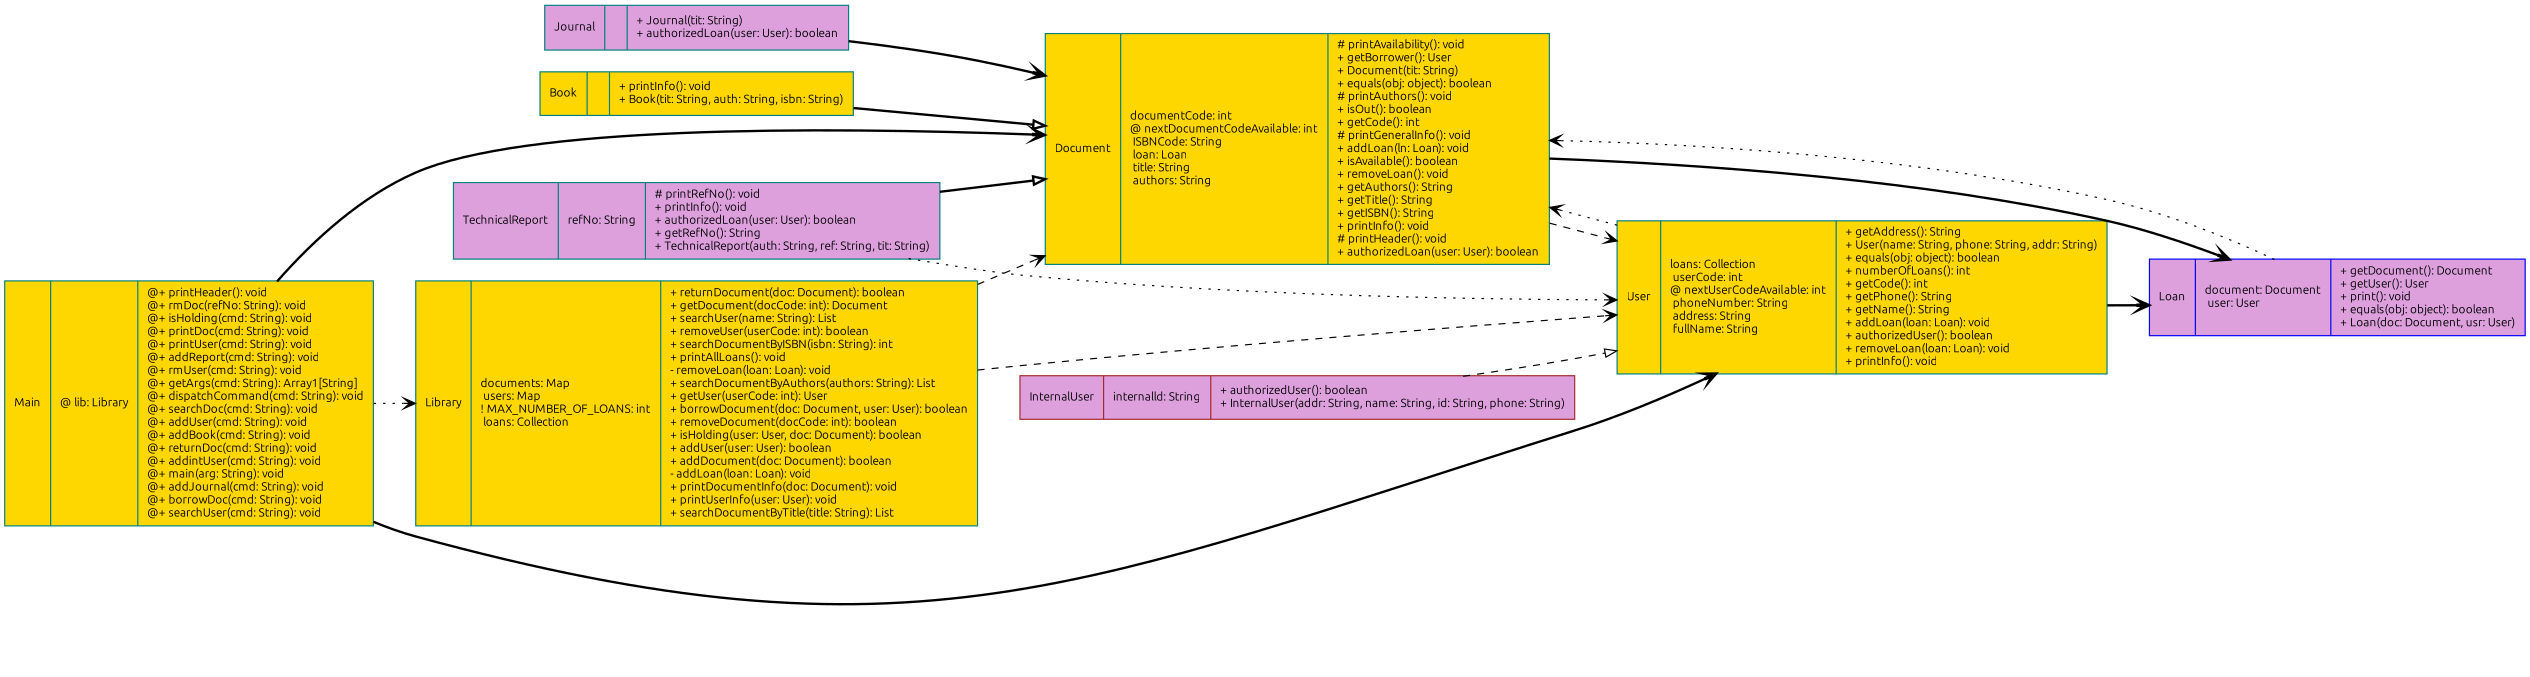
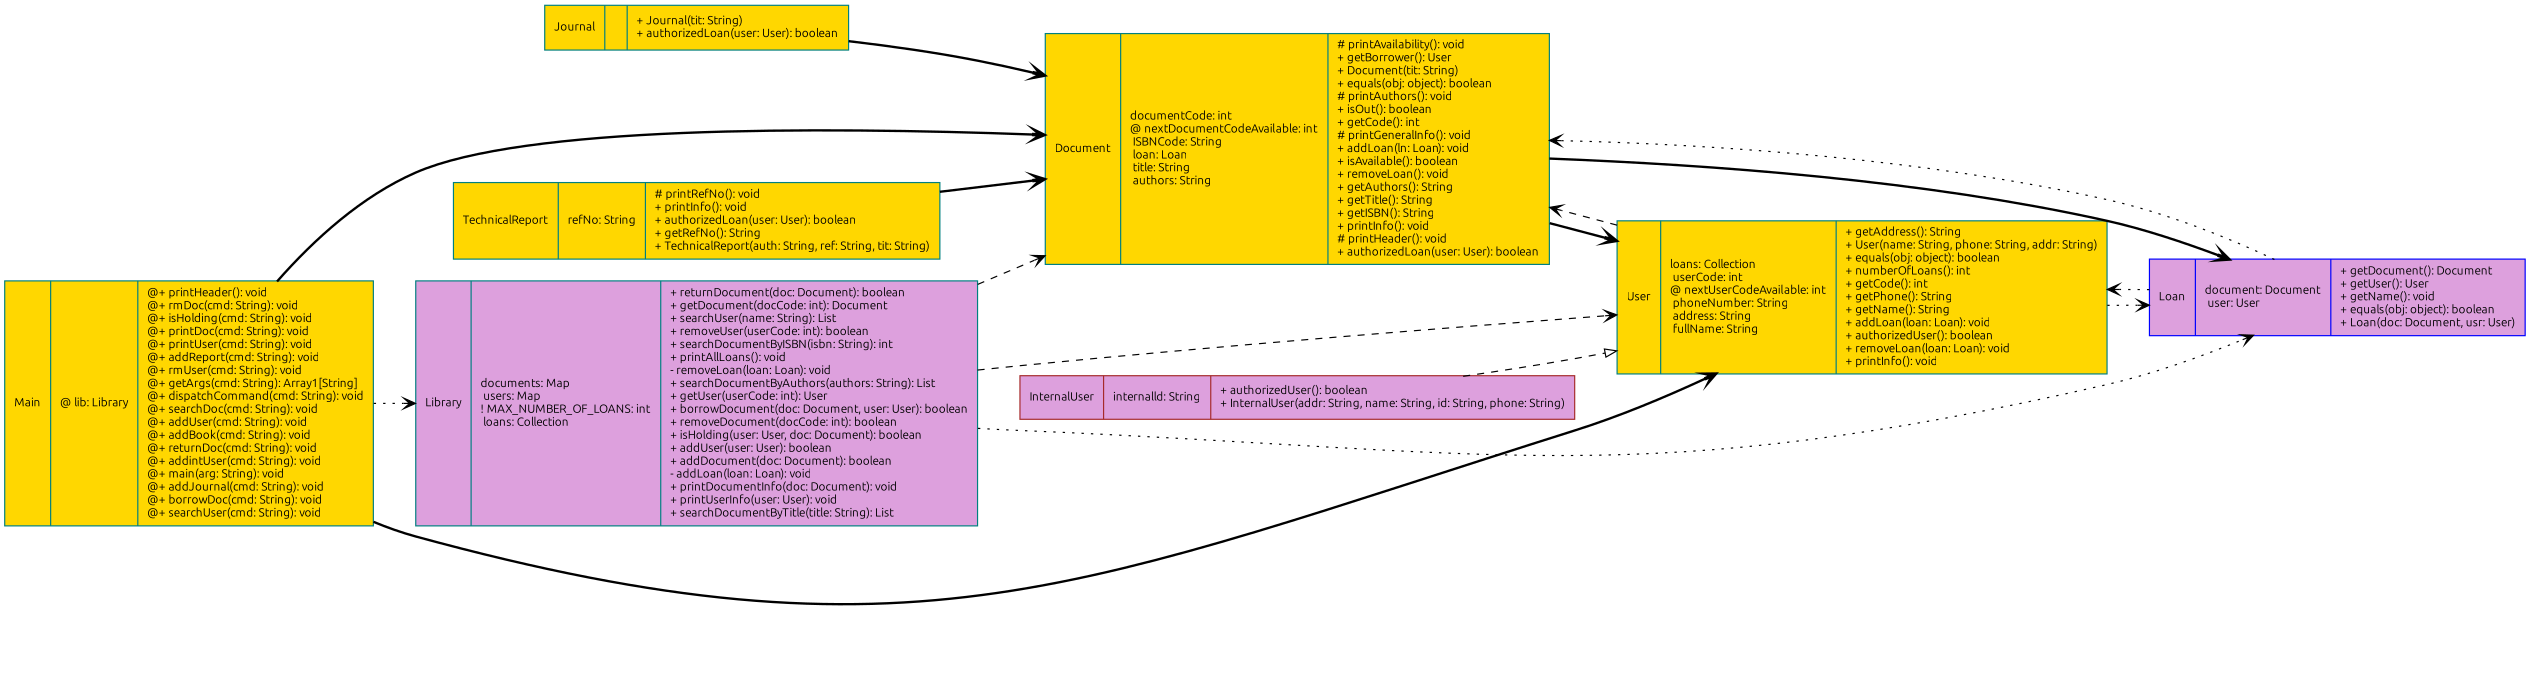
node "Journal": fillcolor plum -> gold
node "Book": removed
edge "TechnicalReport" -> "Document": arrowhead empty -> open
edge "User" -> "Document": style dotted -> dashed
node "TechnicalReport": fillcolor plum -> gold
edge "Document" -> "User": style dashed -> bold
edge "TechnicalReport" -> "User": now "Loan" -> "User"
node "Loan": text "+ print(): void" -> "+ getName(): void"
edge "User" -> "Loan": style bold -> dotted
node "Main": text "@+ rmDoc(refNo: String): void" -> "@+ rmDoc(cmd: String): void"
node "Library": fillcolor gold -> plum
edge "Library" -> "Loan": added
